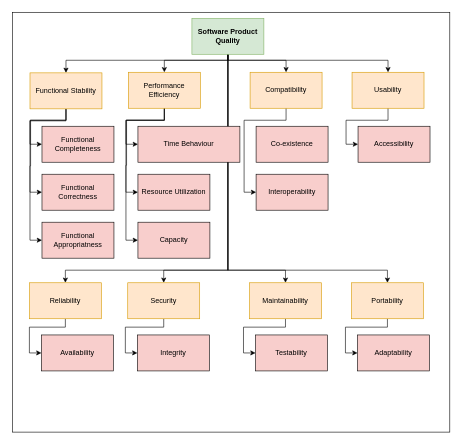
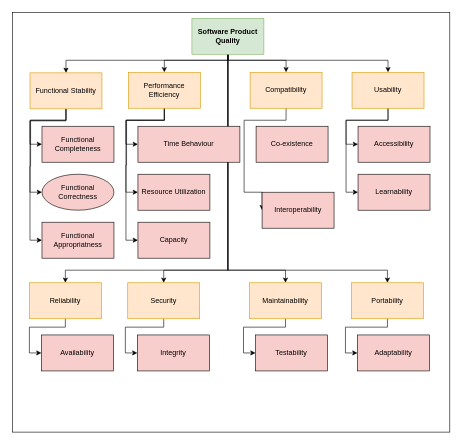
node "Functional Correctness": shape rectangle -> ellipse
node "Interoperability": moved (292, 192) -> (298, 210)
edge "Usability" -> "Learnability": added
node "Learnability": added
